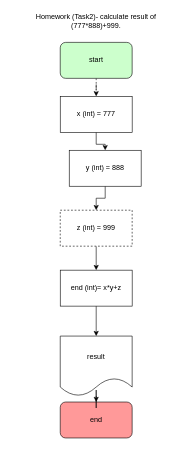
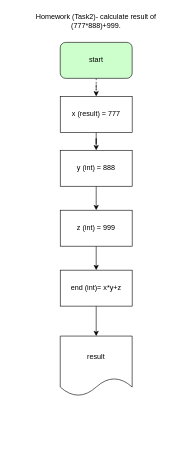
node "x (int) = 777": label "x (int) = 777" -> "x (result) = 777"
node "y (int) = 888": moved (105, 168) -> (96, 168)
node "z (int) = 999": style dashed -> solid
edge "result" -> "end": removed
node "end": removed
